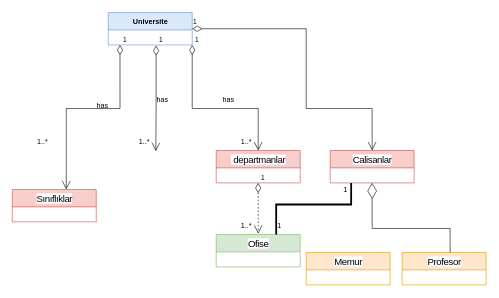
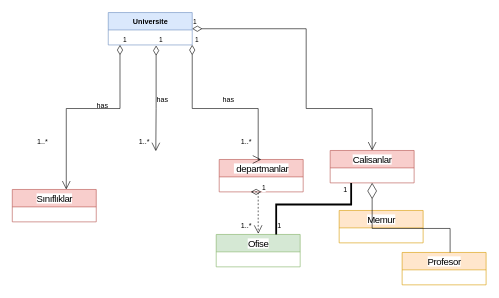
node "departmanlar": moved (258, 167) -> (261, 176)
node "Memur": moved (348, 269) -> (381, 227)
